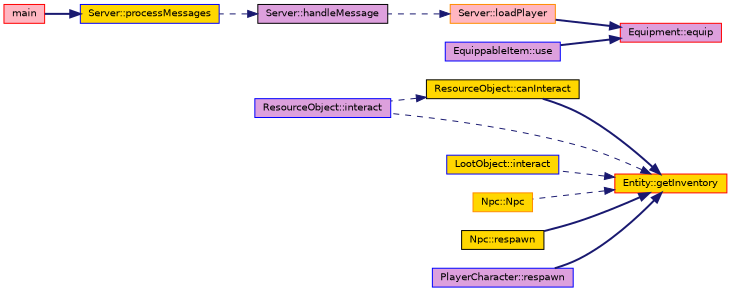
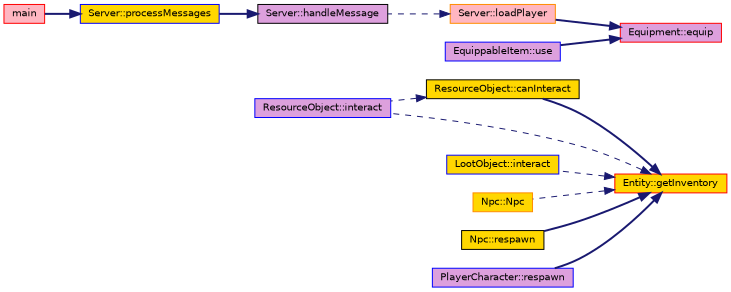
edge "Server::processMessages" -> "Server::handleMessage": style dashed -> bold
